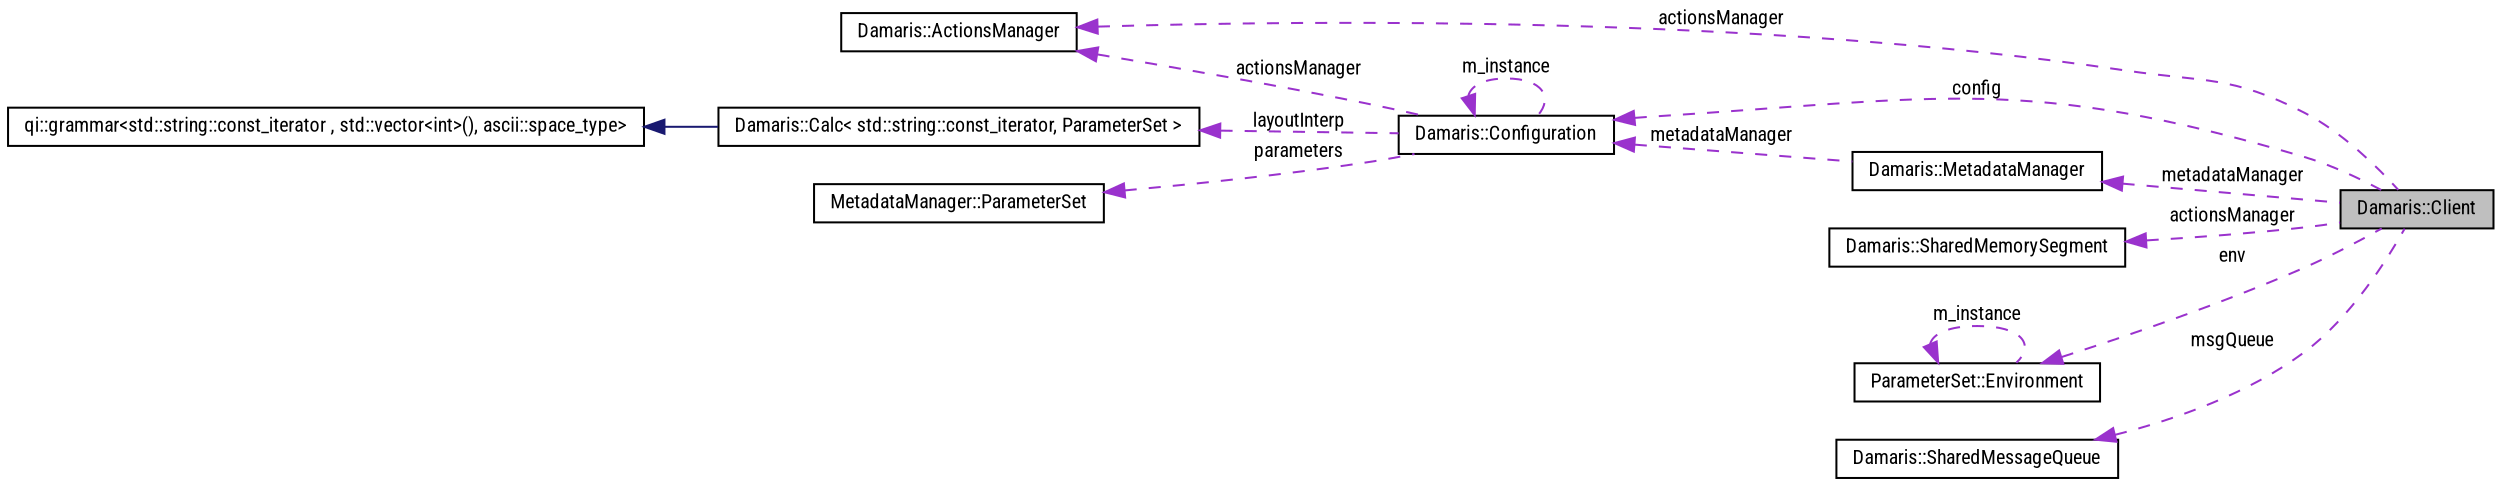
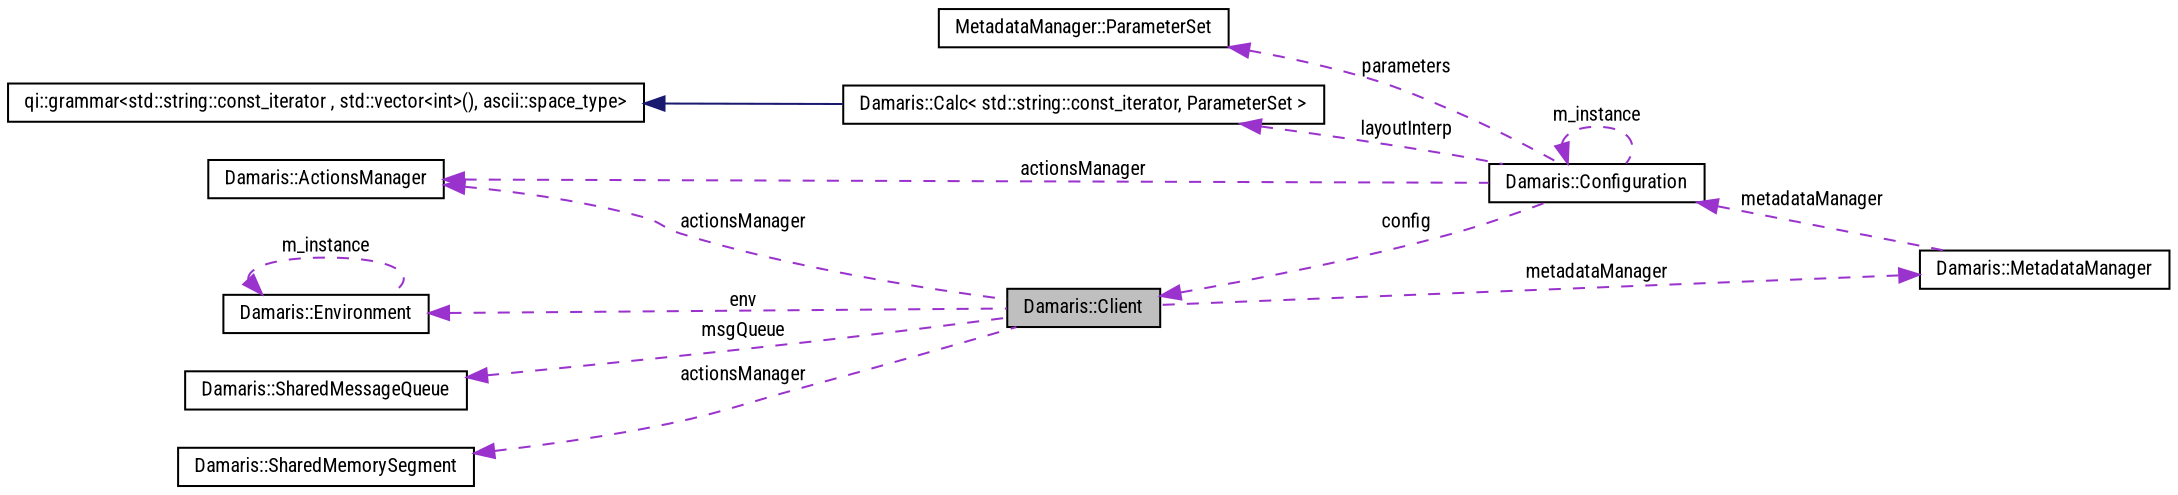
edge "Damaris::Client" -> "Damaris::Configuration": reversed
node "ParameterSet::Environment": label "ParameterSet::Environment" -> "Damaris::Environment"
